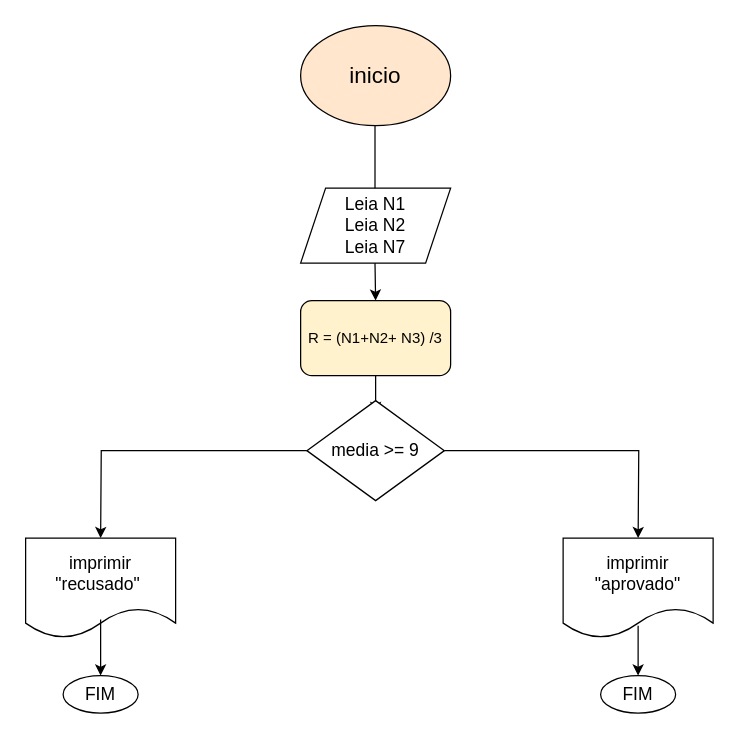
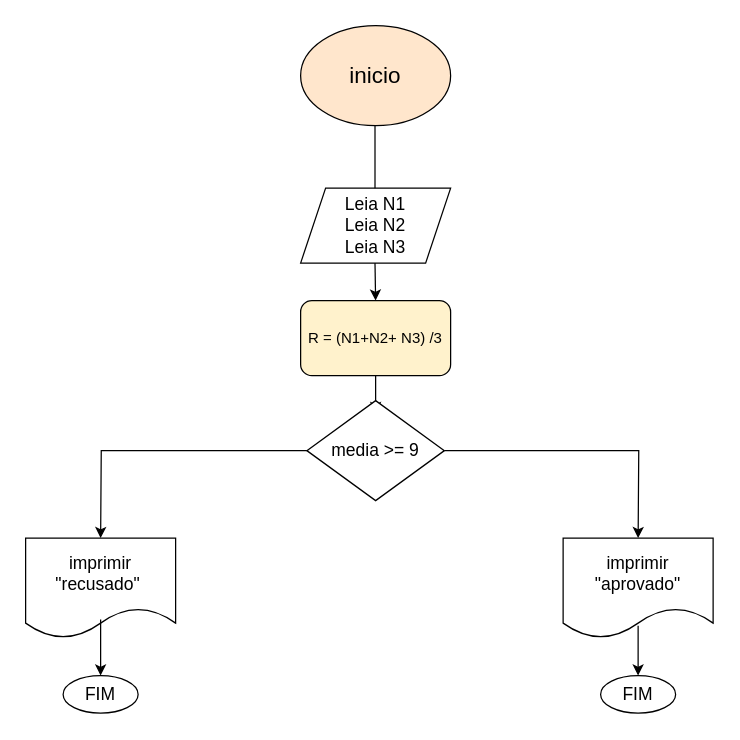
node "Leia N1 Leia N2 Leia N7": label "Leia N1 Leia N2 Leia N7" -> "Leia N1 Leia N2 Leia N3"
